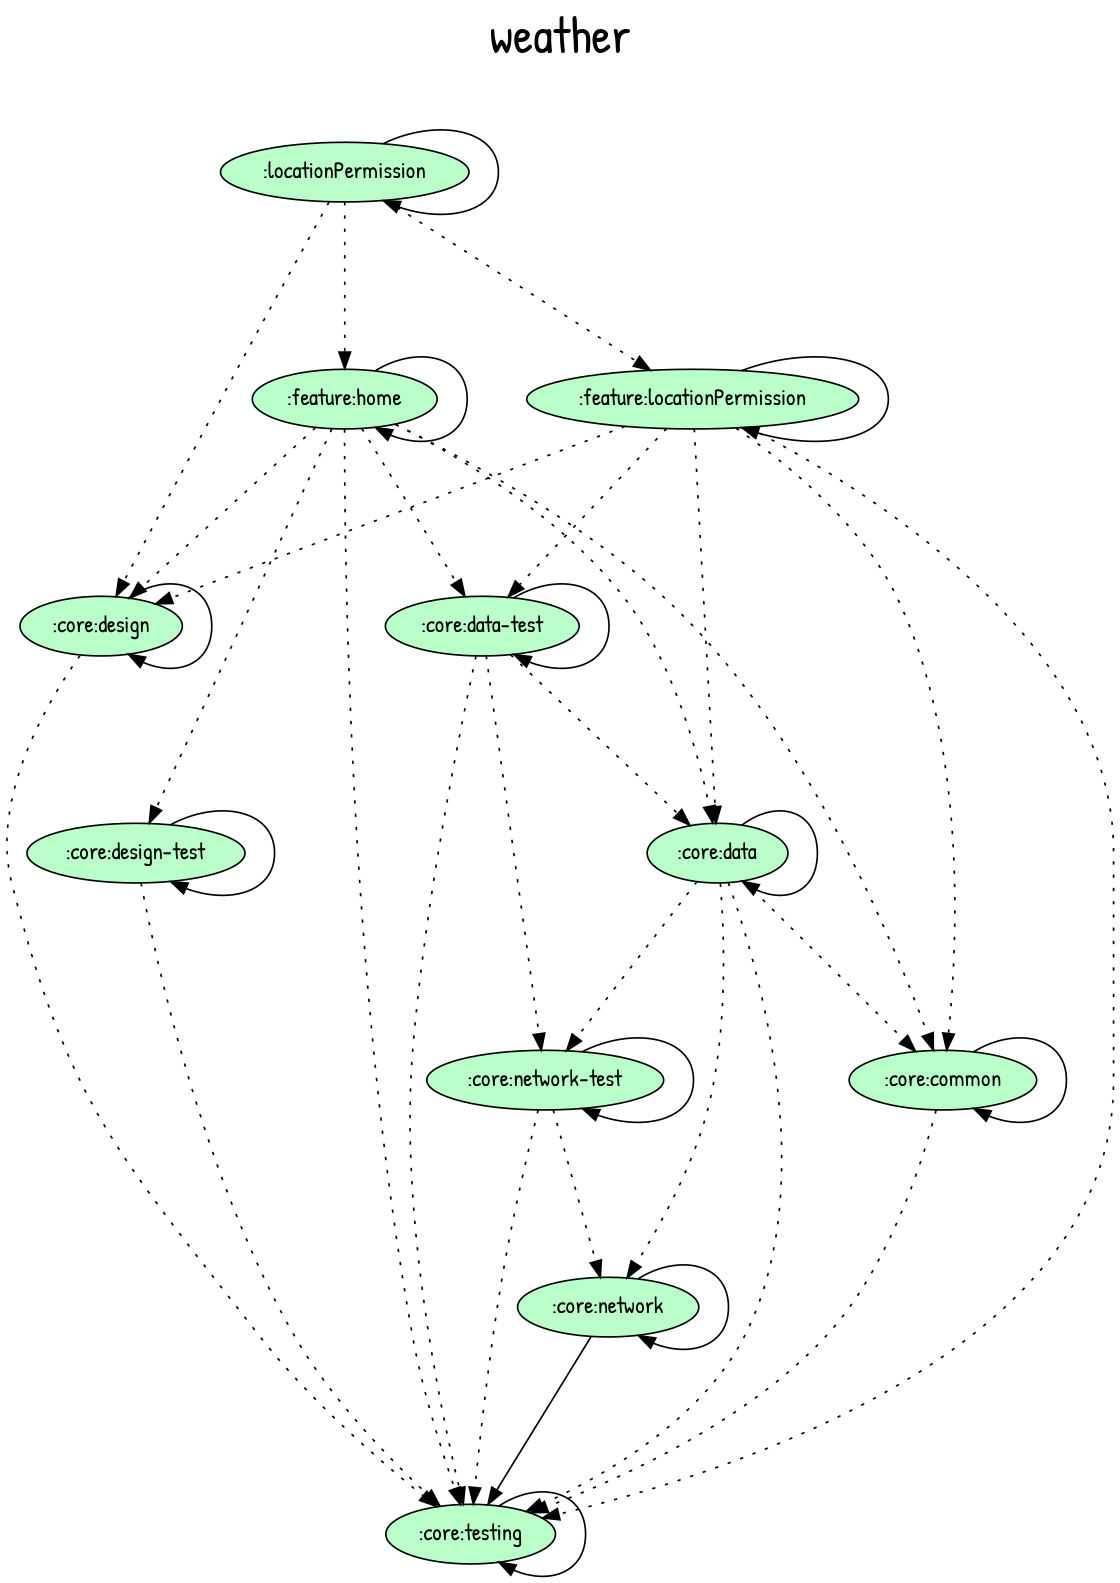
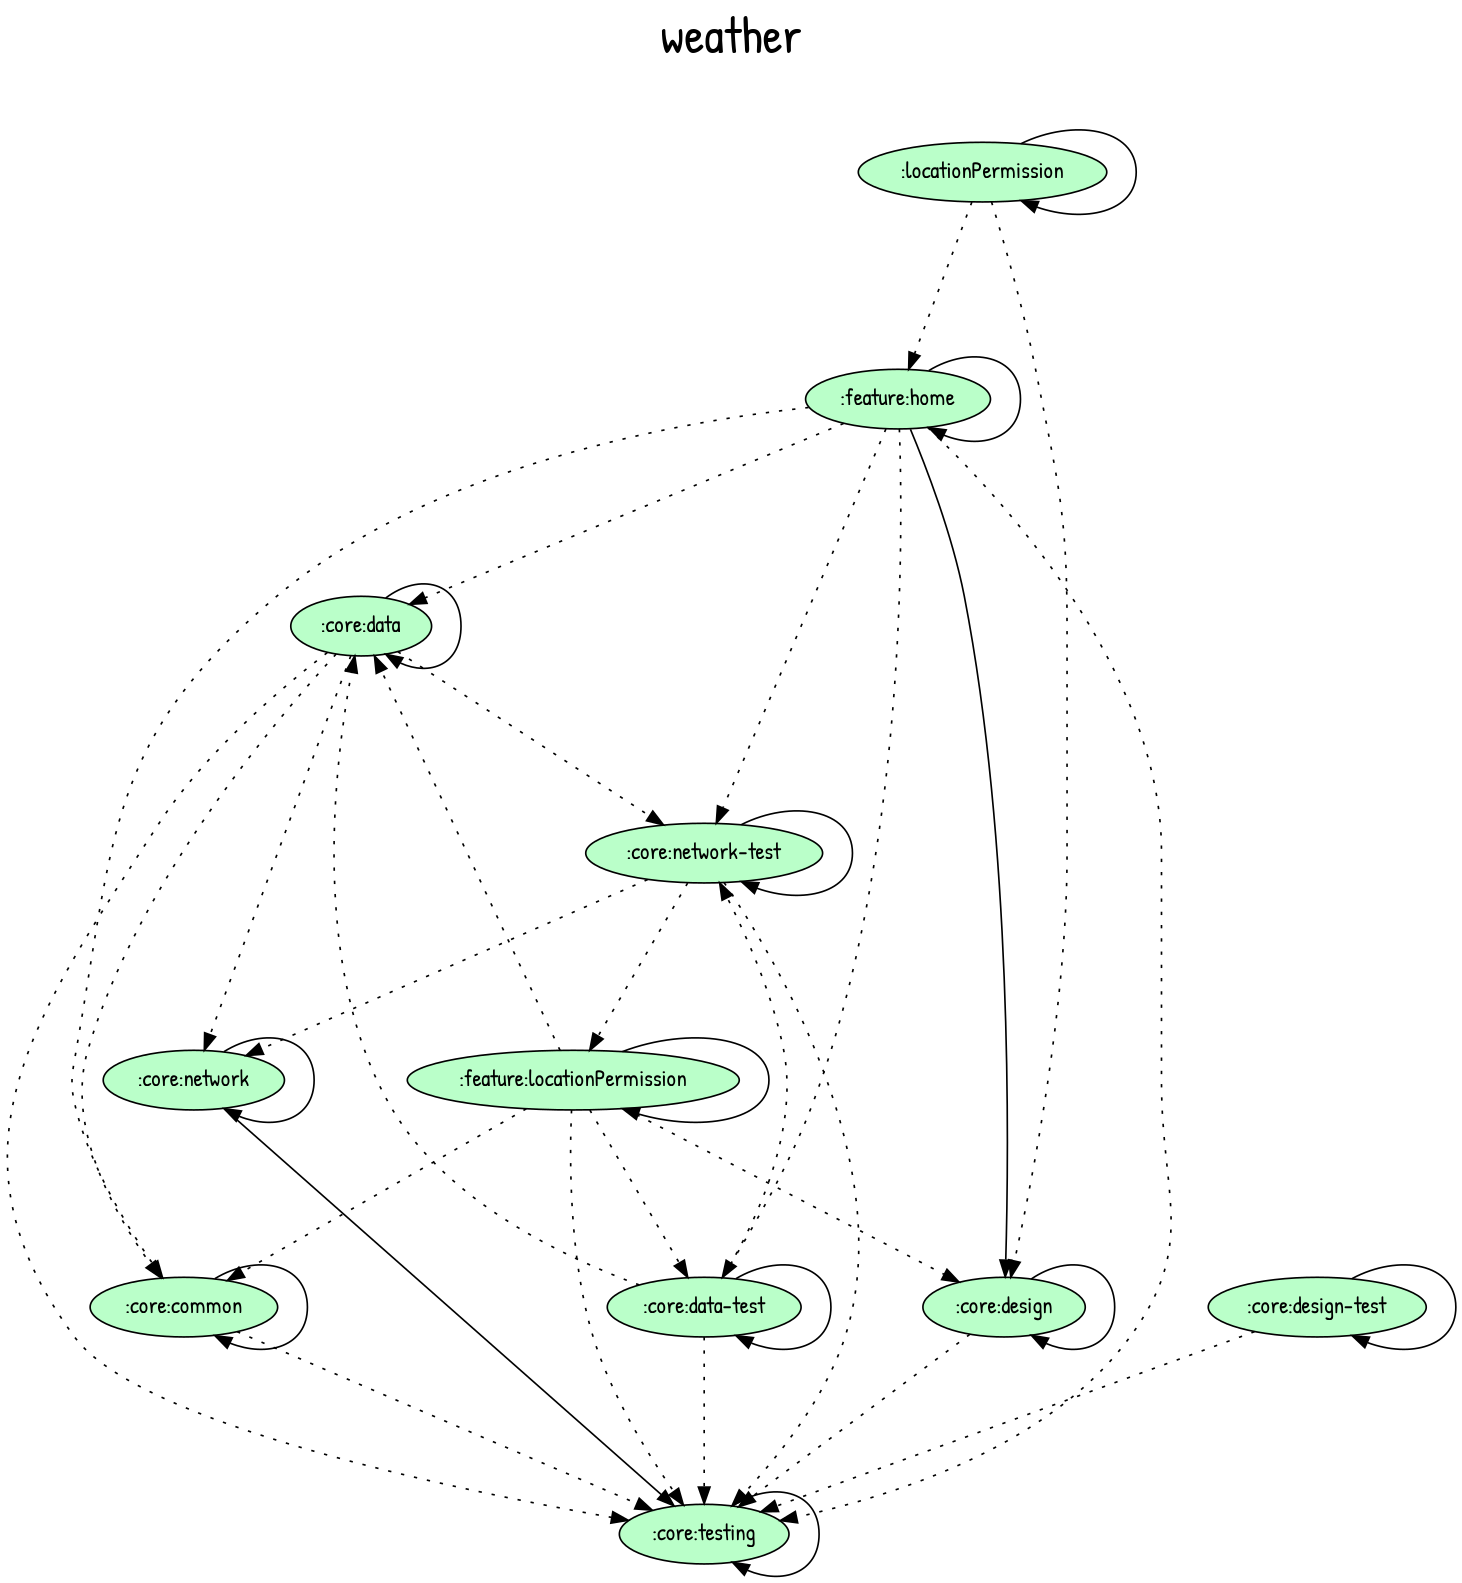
edge ":locationPermission" -> ":feature:locationPermission": now ":core:network-test" -> ":feature:locationPermission"
edge ":feature:home" -> ":core:design": style dotted -> solid
edge ":feature:home" -> ":core:design-test": now ":feature:home" -> ":core:network-test"
